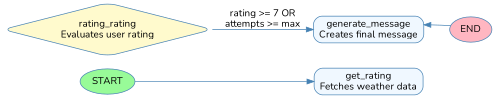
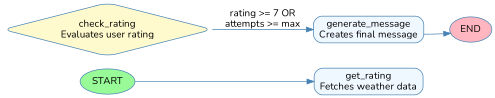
edge "END" -> "generate_message Creates final message": reversed
node "rating_rating Evaluates user rating": label "rating_rating Evaluates user rating" -> "check_rating Evaluates user rating"
